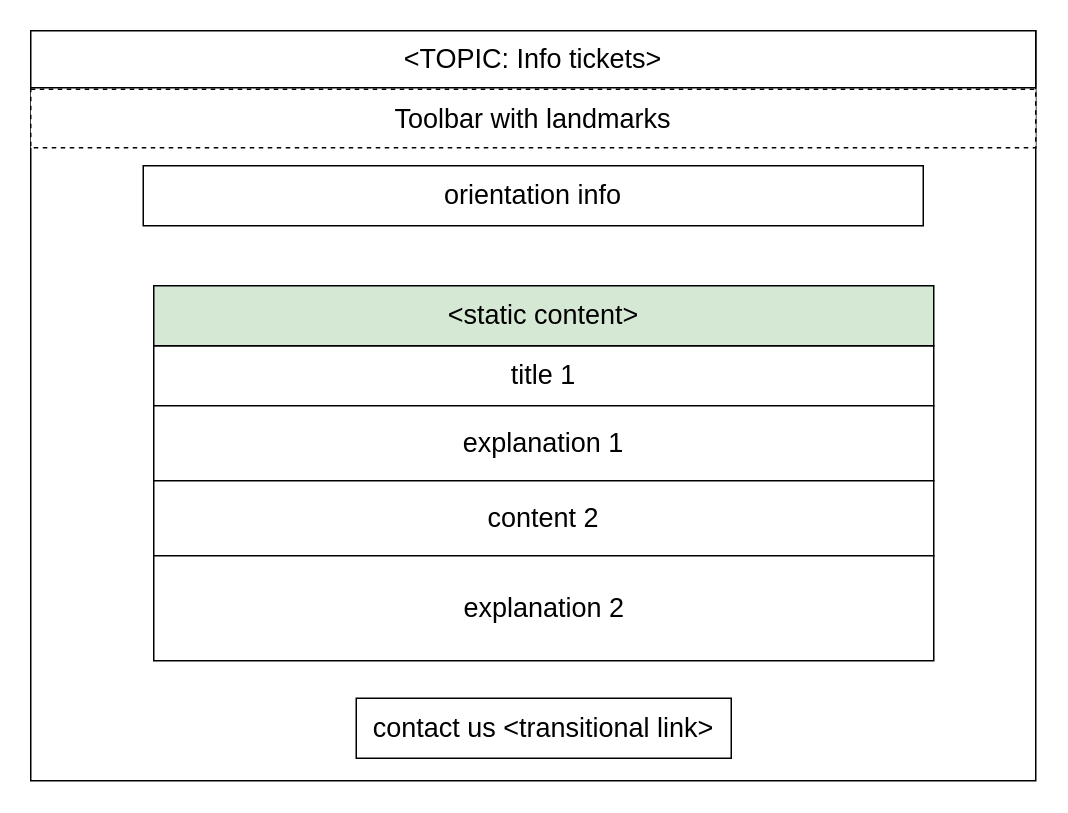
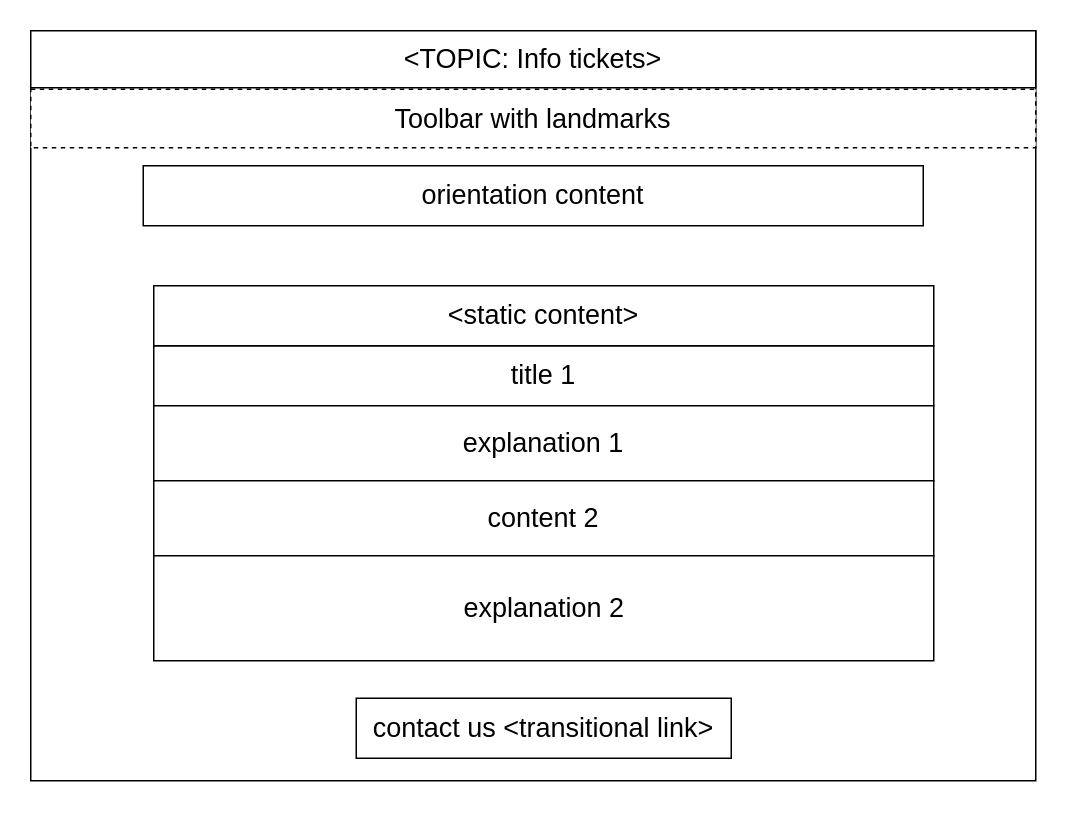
node "orientation info": label "orientation info" -> "orientation content"
node "<static content>": fillcolor #d5e8d4 -> #ffffff
